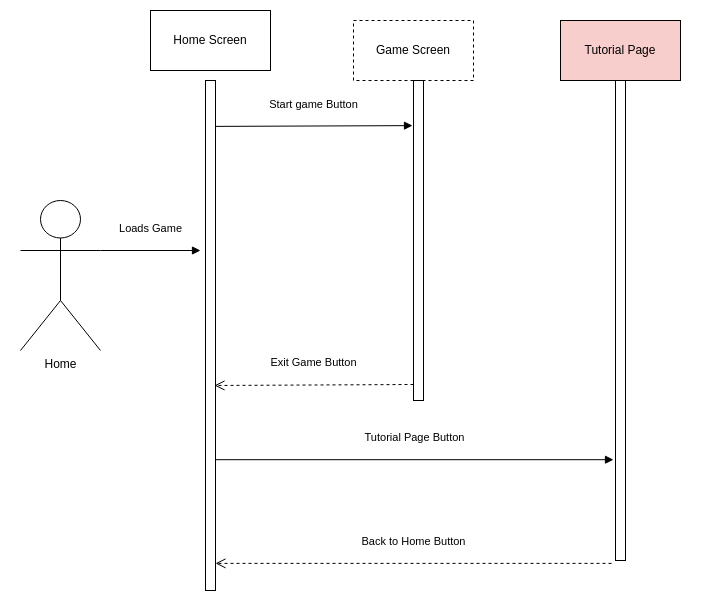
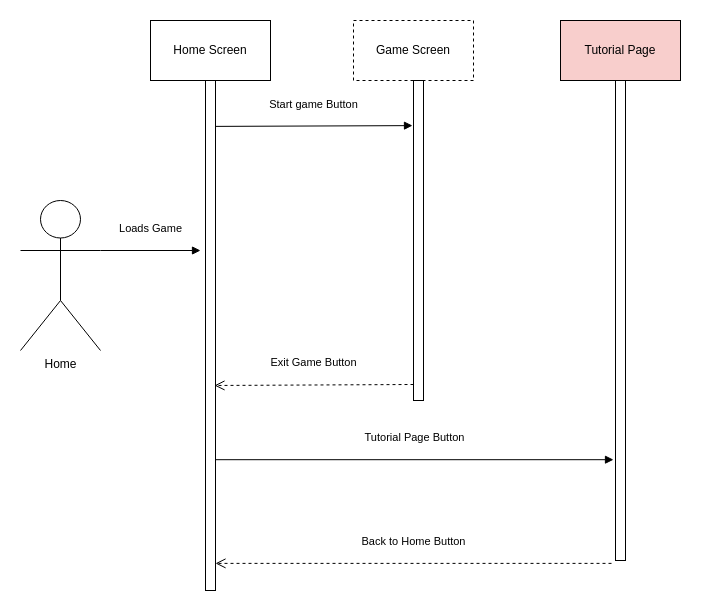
node "Home Screen": moved (211, 41) -> (211, 51)
